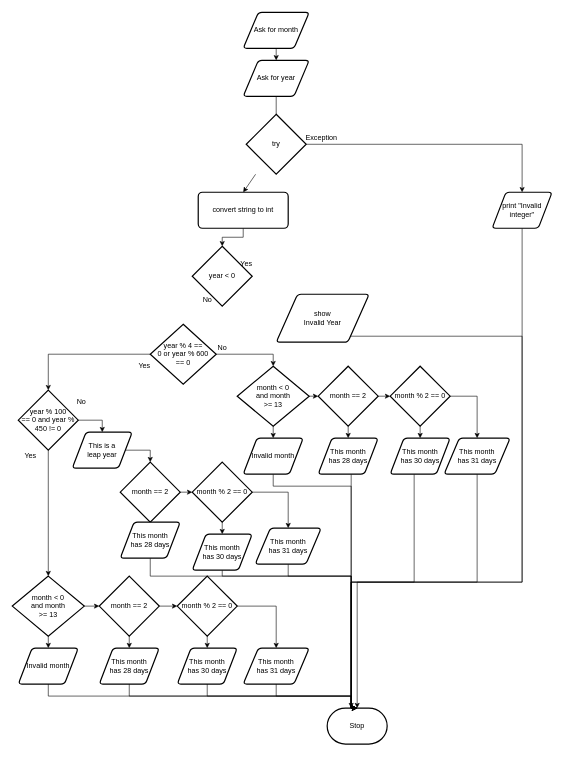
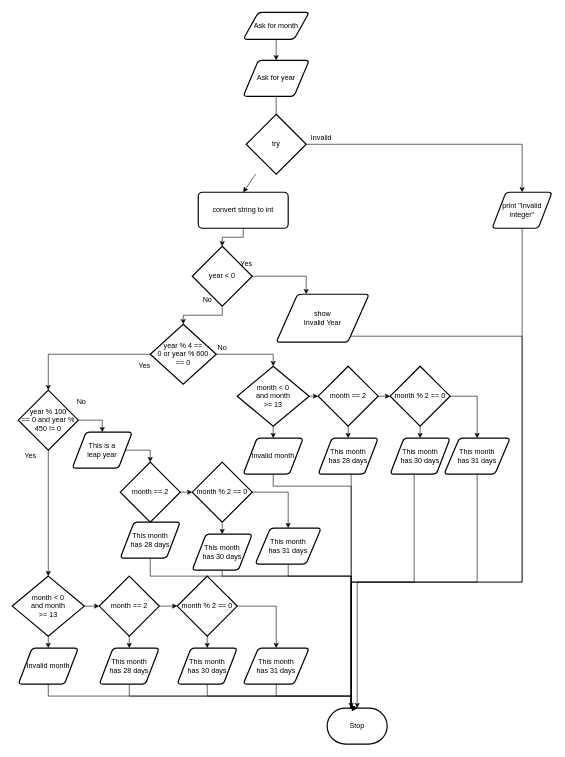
node "Ask for month": size 66x36 -> 66x27
node "Exception": label "Exception" -> "Invalid"
edge "year < 0" -> "show Invalid Year": added
edge "year < 0" -> "year % 4 == 0 or year % 600 == 0": added
